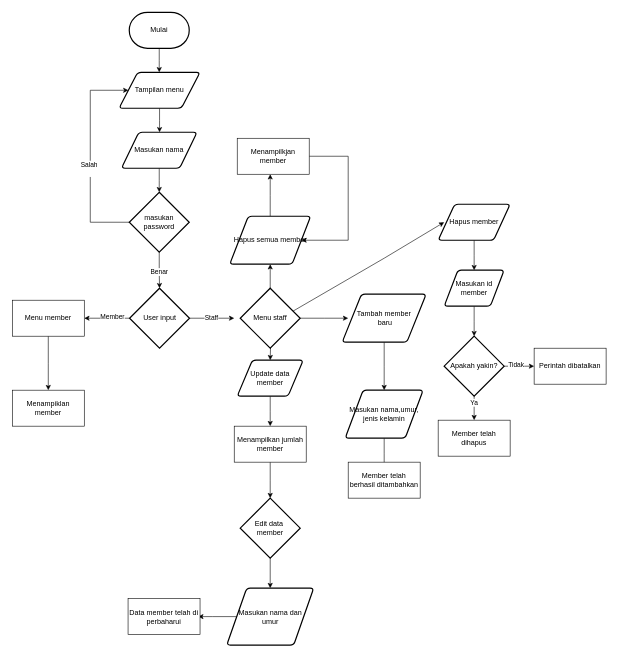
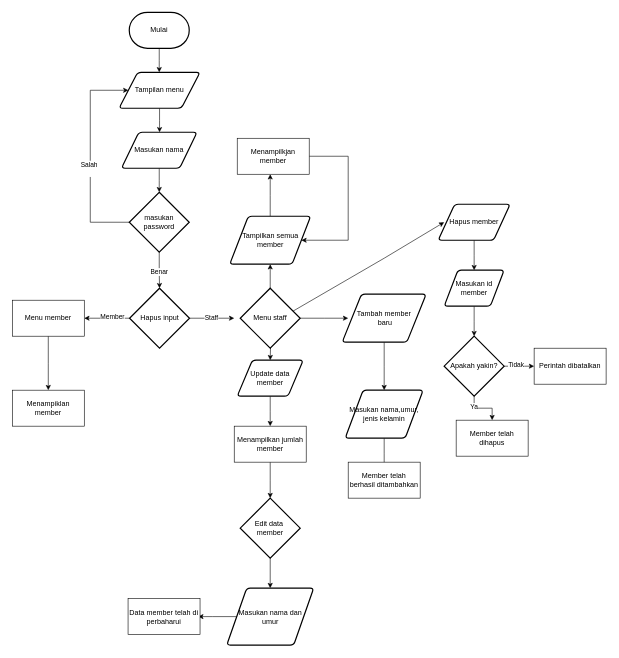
node "Hapus semua member": label "Hapus semua member" -> "Tampilkan semua member"
node "User input": label "User input" -> "Hapus input"
node "Member telah dihapus": moved (474, 438) -> (492, 438)
